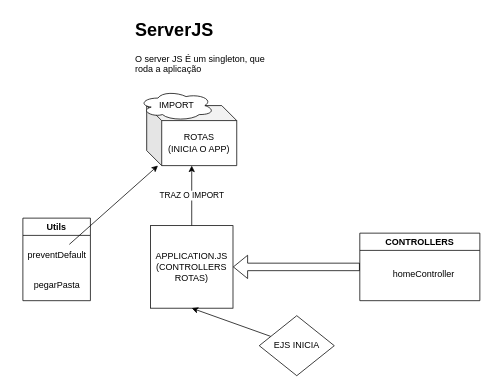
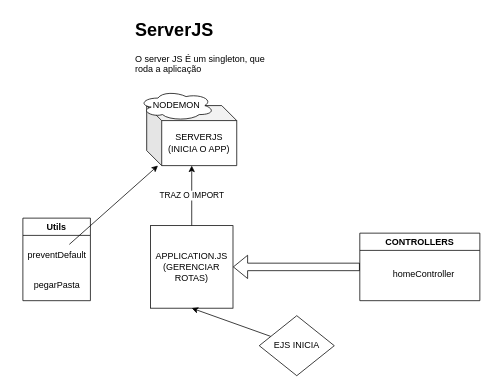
node "IMPORT": label "IMPORT" -> "NODEMON"
node "ROTAS (INICIA O APP)": label "ROTAS (INICIA O APP)" -> "SERVERJS (INICIA O APP)"
node "APPLICATION.JS (CONTROLLERS ROTAS)": label "APPLICATION.JS (CONTROLLERS ROTAS)" -> "APPLICATION.JS (GERENCIAR ROTAS)"
